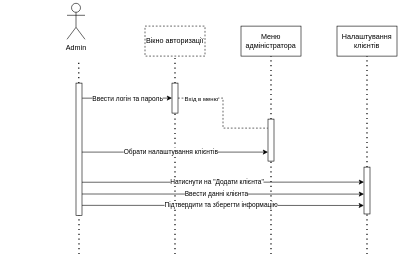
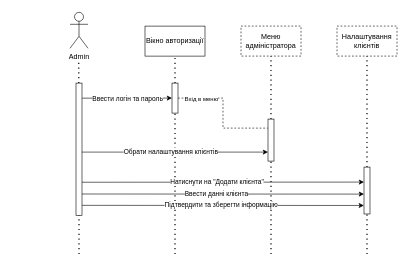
node "Admin": moved (76, 21) -> (79, 30)
node "Вікно авторизації": style dashed -> solid
node "Меню адміністратора": style solid -> dashed
node "Налаштування клієнтів": style solid -> dashed
